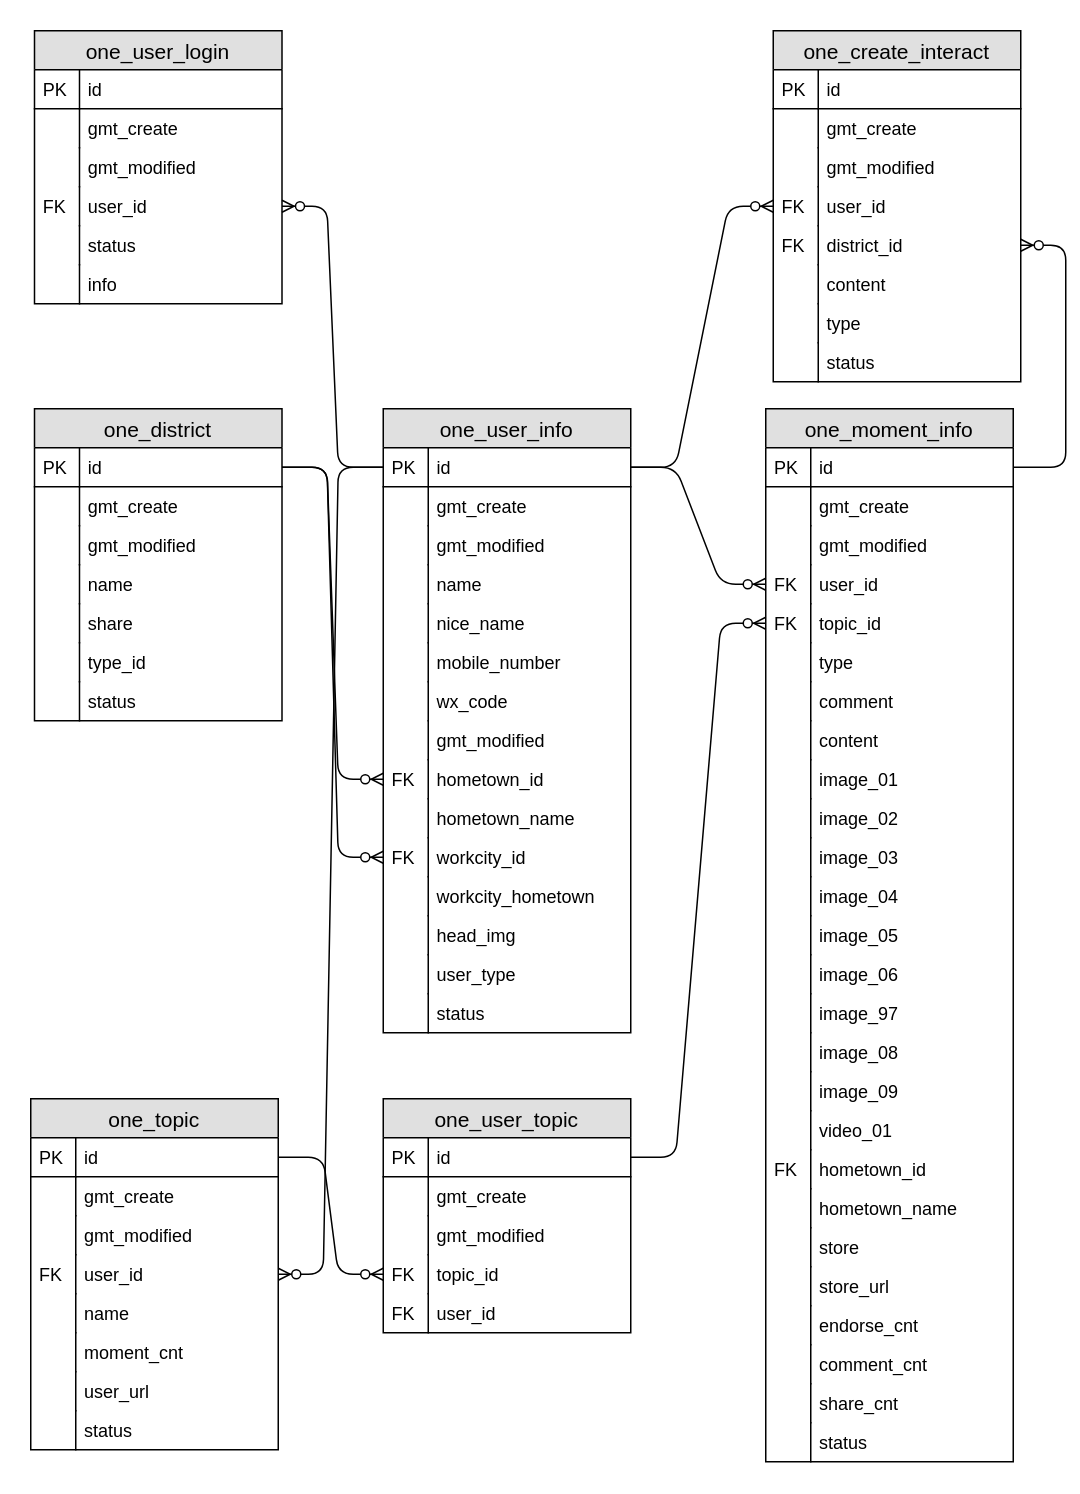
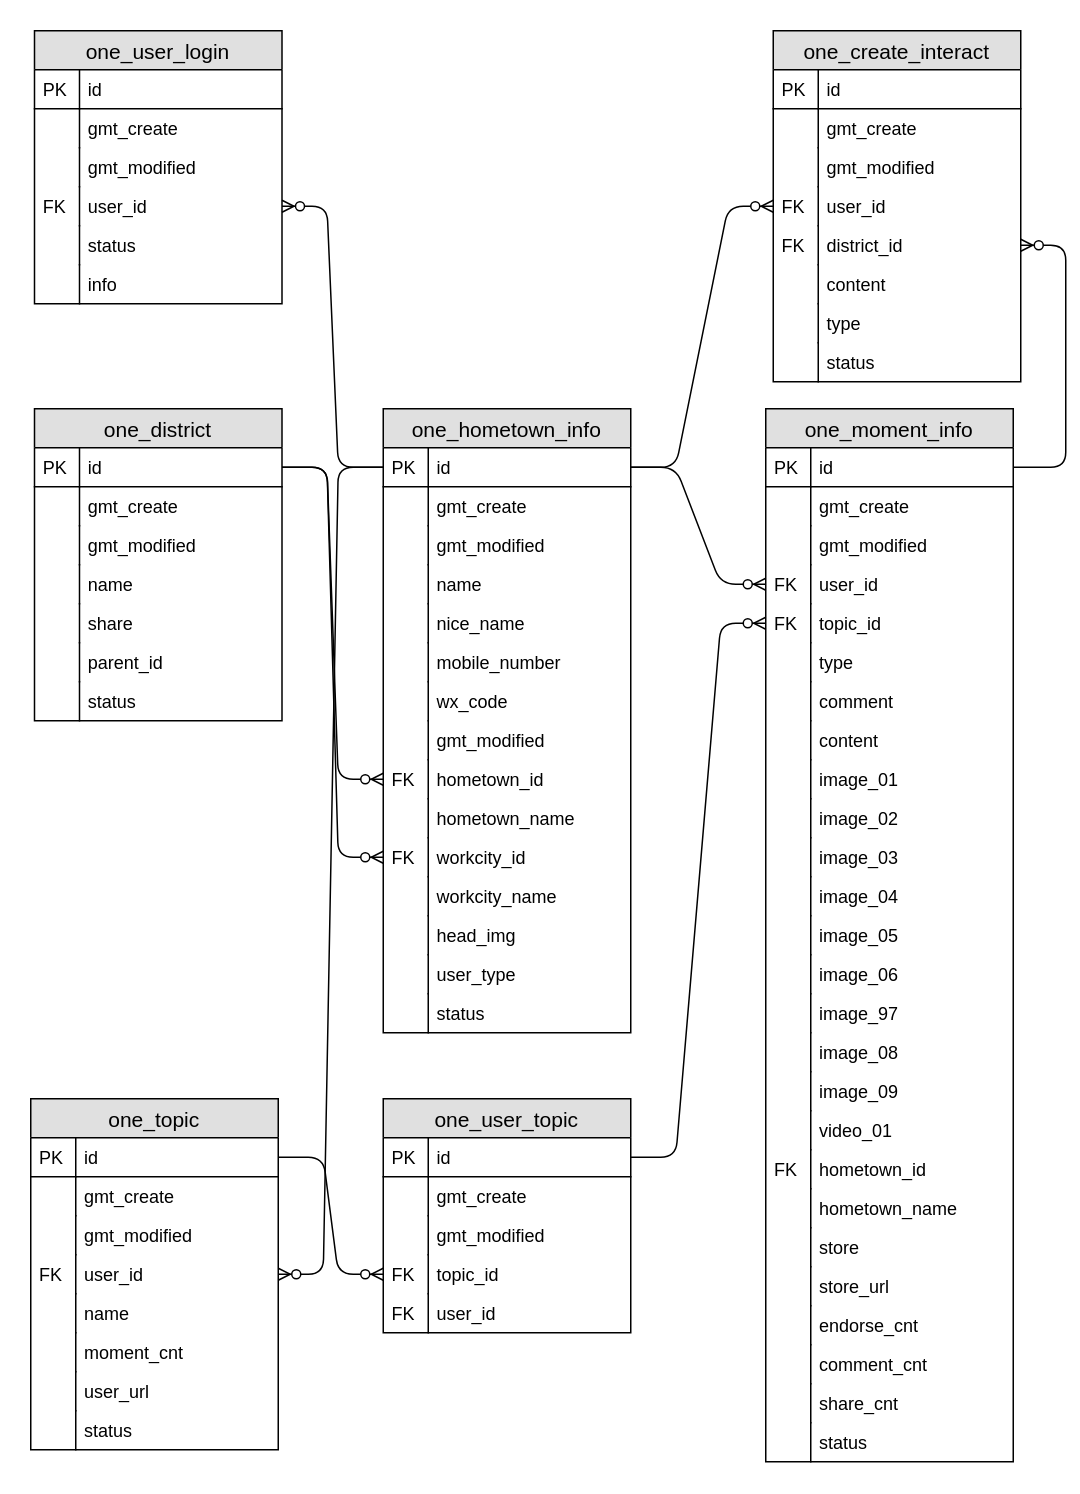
node "one_user_info": label "one_user_info" -> "one_hometown_info"
node "type_id": label "type_id" -> "parent_id"
node "workcity_hometown": label "workcity_hometown" -> "workcity_name"
